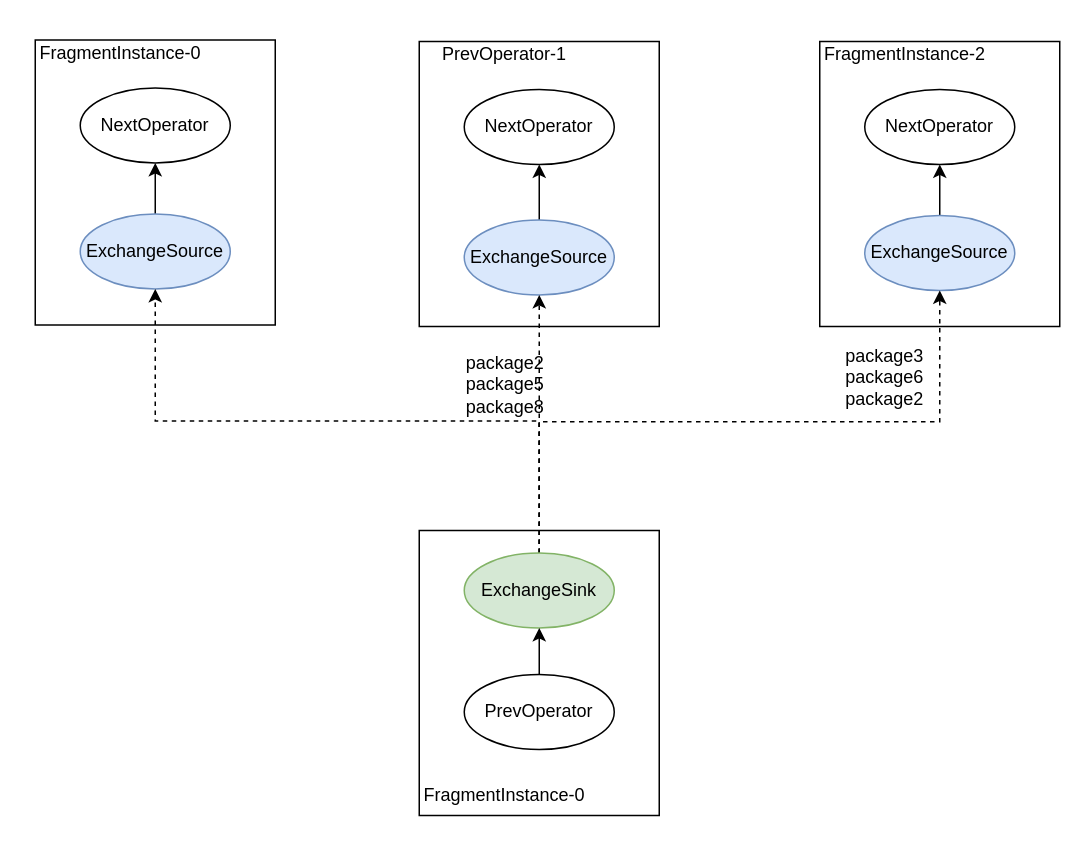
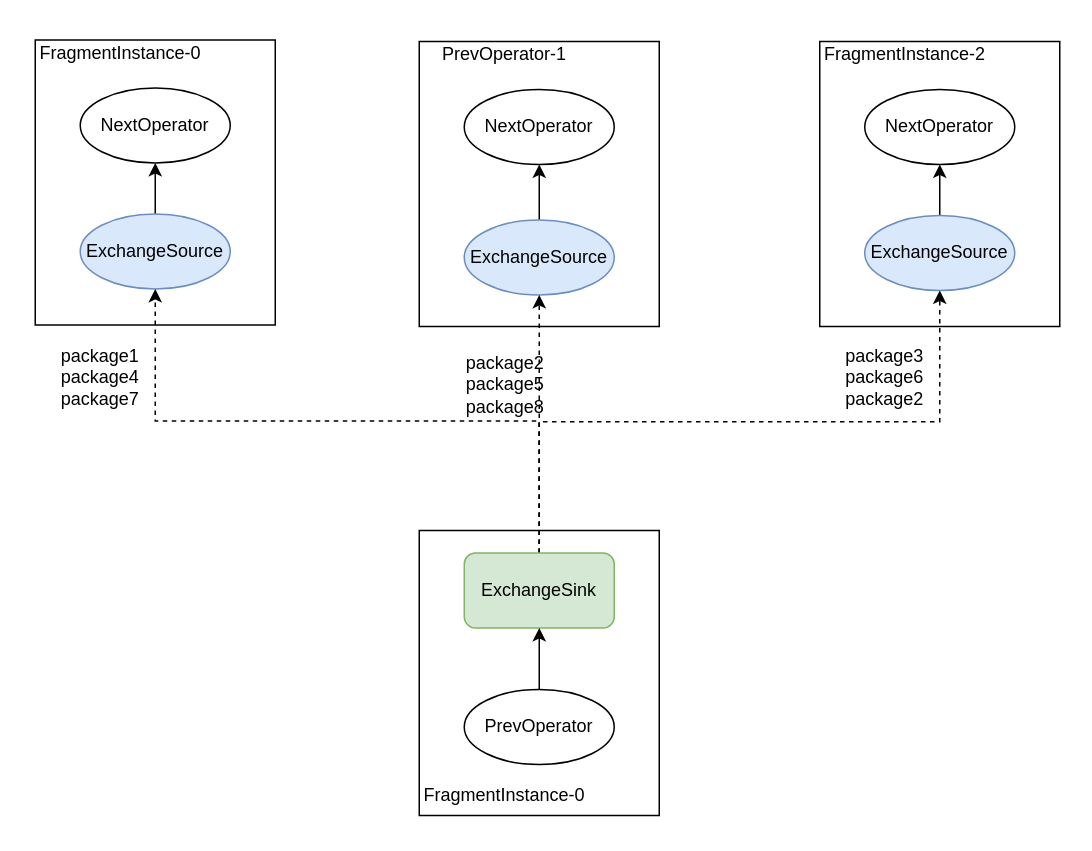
node "package1 package4 package7": added
node "ExchangeSink": shape ellipse -> rounded rectangle
node "PrevOperator": moved (539, 712) -> (539, 727)
